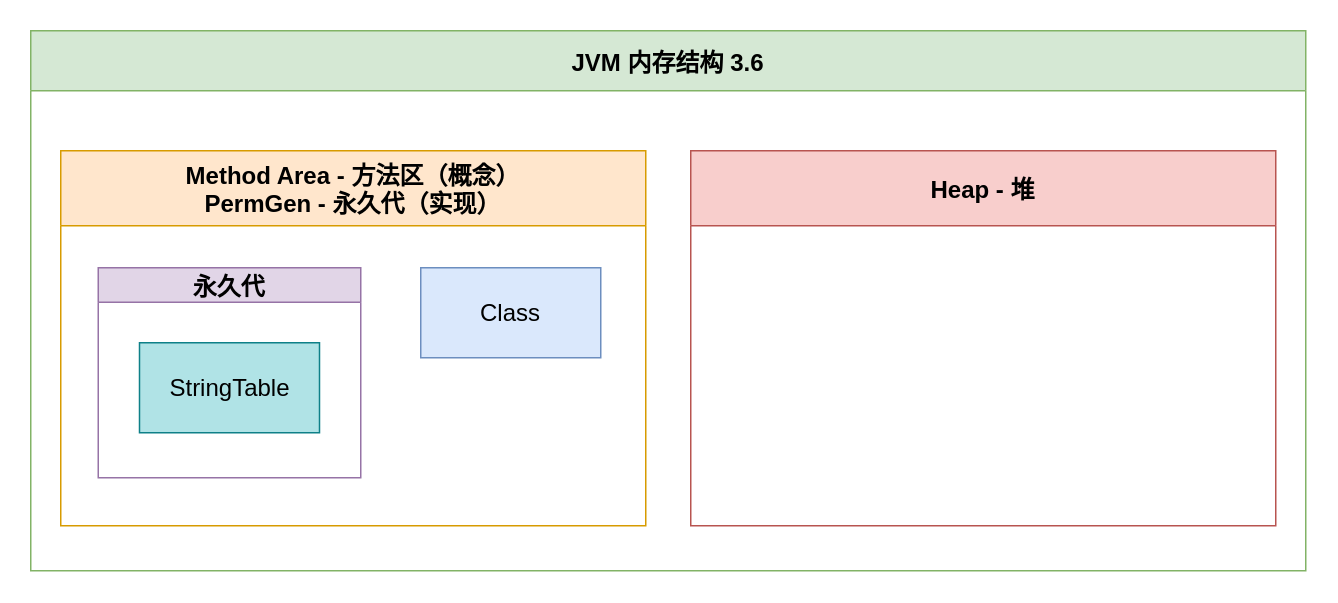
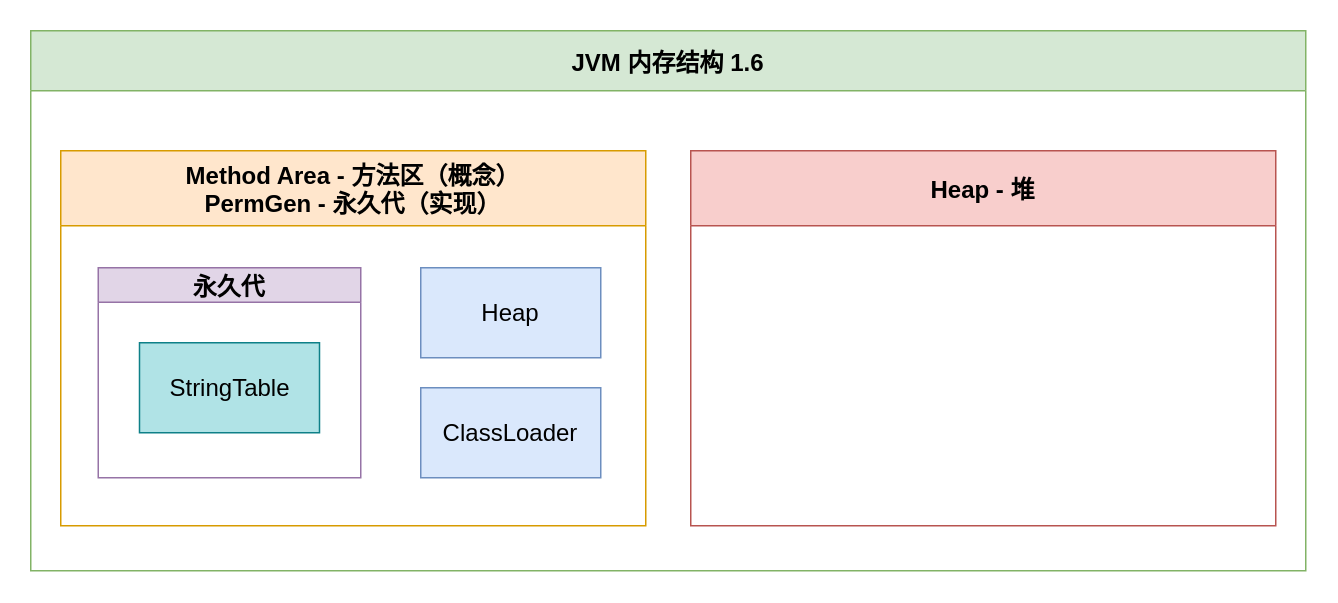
node "JVM 内存结构 3.6": label "JVM 内存结构 3.6" -> "JVM 内存结构 1.6"
node "Class": label "Class" -> "Heap"
node "ClassLoader": added
